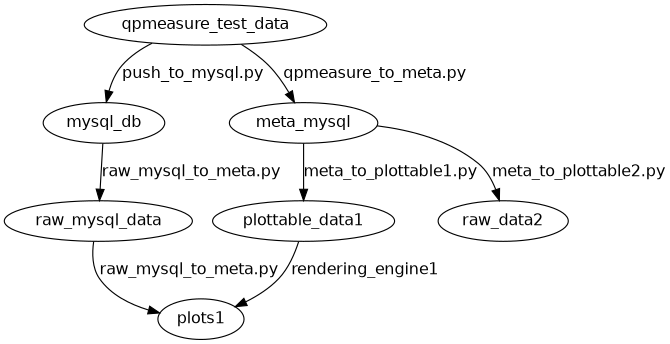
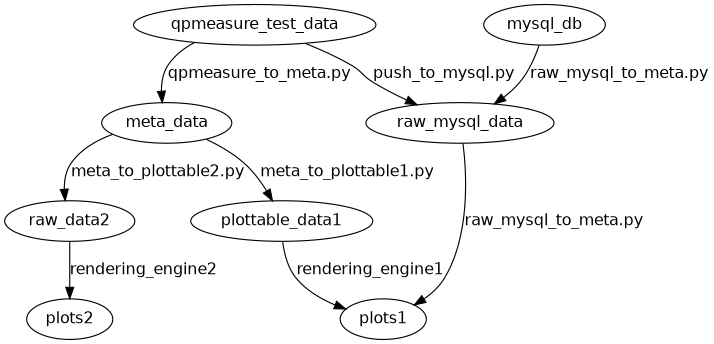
edge "qpmeasure_test_data" -> "mysql_db": now "qpmeasure_test_data" -> "raw_mysql_data"
node "meta_mysql": label "meta_mysql" -> "meta_data"
node "plots2": added
